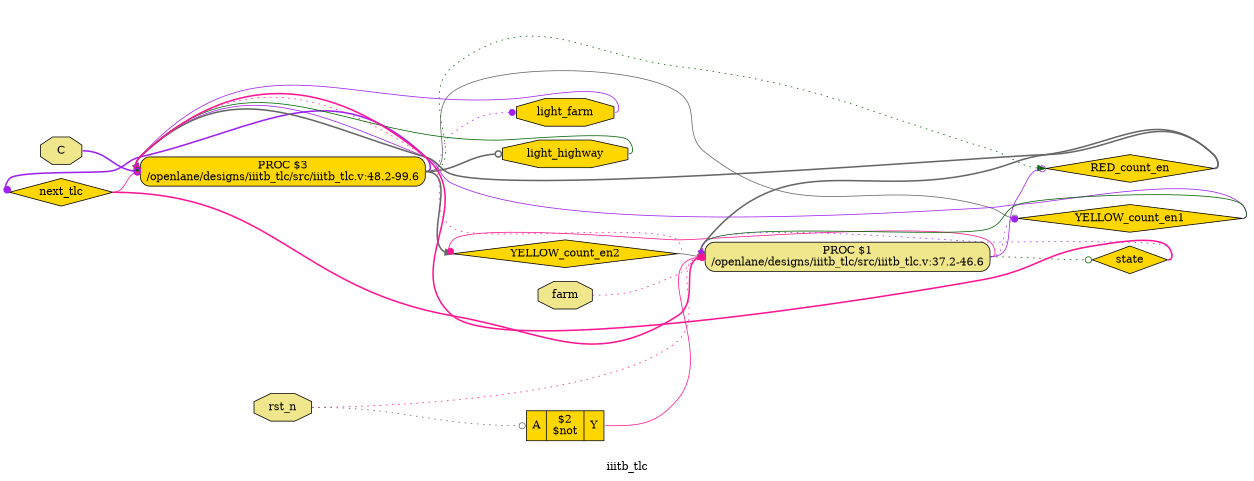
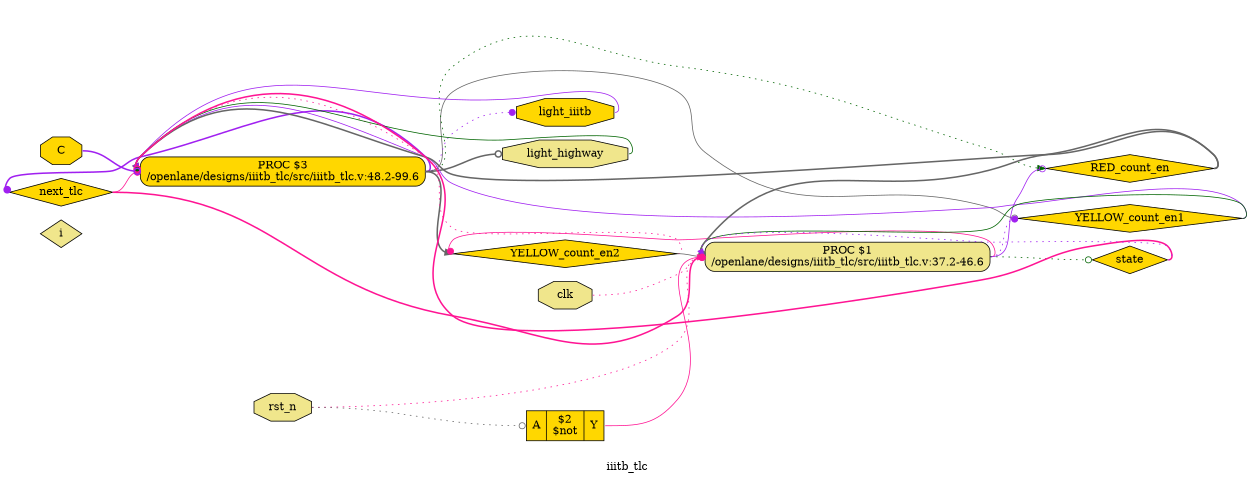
node "light_farm": label "light_farm" -> "light_iiitb"
node "C": fillcolor khaki -> gold
node "light_highway": fillcolor gold -> khaki
node "i": added
node "farm": label "farm" -> "clk"
